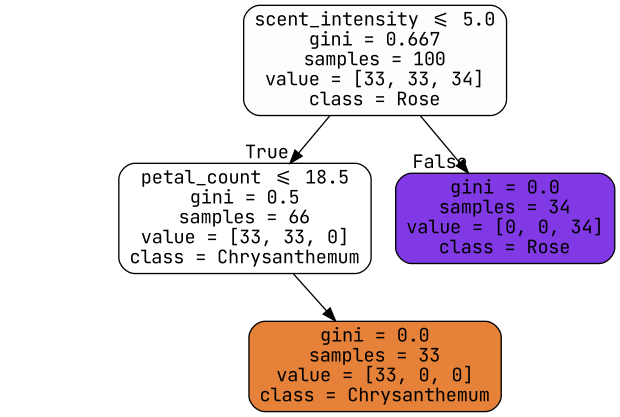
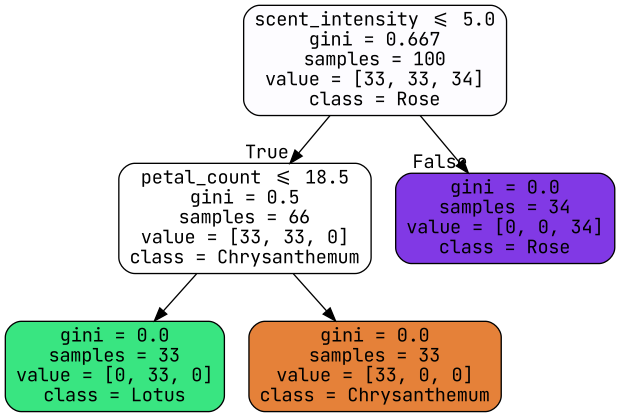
node "gini = 0.0 samples = 33 value = [0, 33, 0] class = Lotus": added
